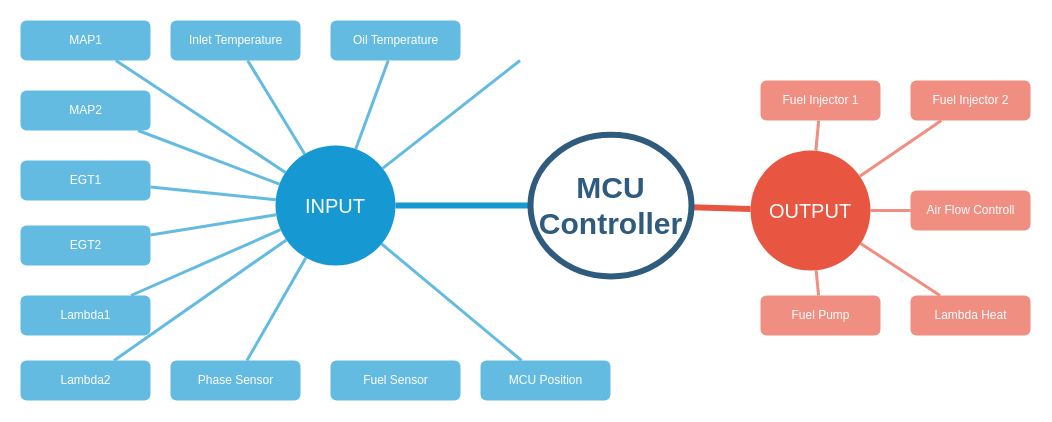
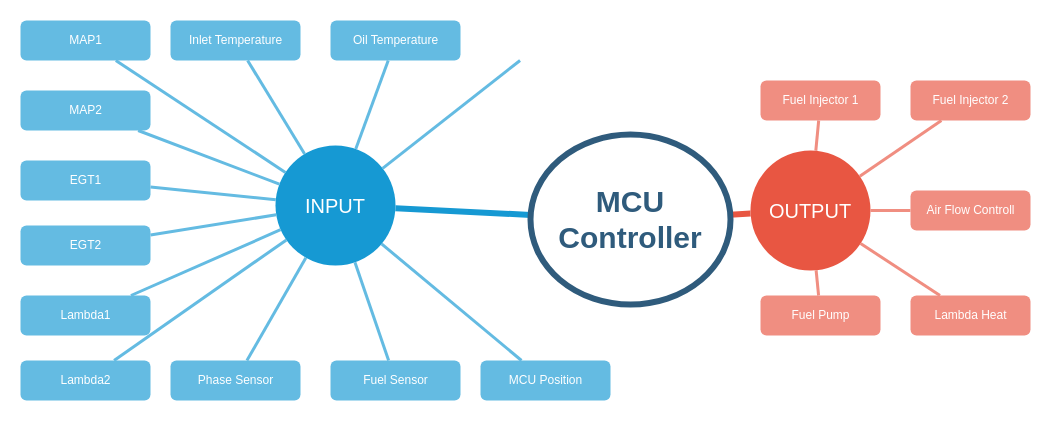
node "MCU Controller": size 161x142 -> 200x170
edge "INPUT" -- "Fuel Sensor": added
